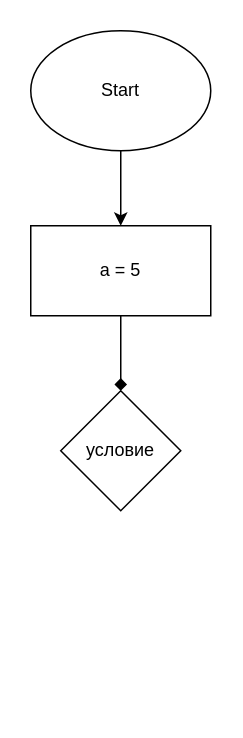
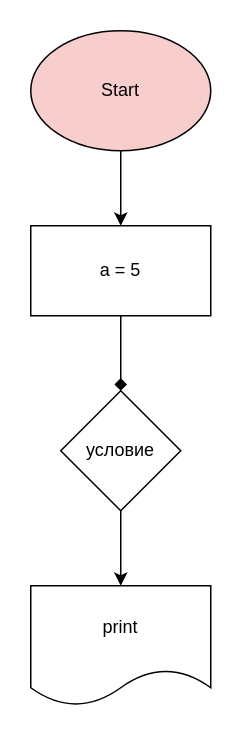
node "Start": fillcolor #ffffff -> #f8cecc
edge "условие" -> "print": added
node "print": added
